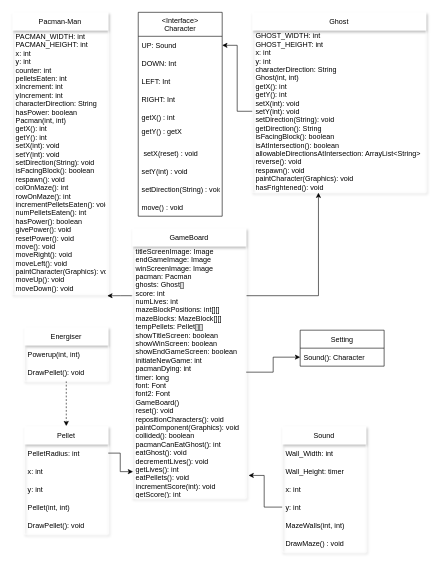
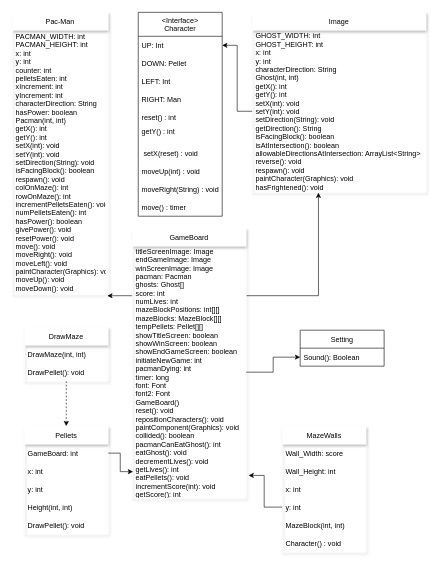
node "Pacman-Man": label "Pacman-Man" -> "Pac-Man"
node "Ghost": label "Ghost" -> "Image"
node "UP: Sound": label "UP: Sound" -> "UP: Int"
node "DOWN: Int": label "DOWN: Int" -> "DOWN: Pellet"
node "RIGHT: Int": label "RIGHT: Int" -> "RIGHT: Man"
node "getX() : int": label "getX() : int" -> "reset() : int"
node "getY() : getX": label "getY() : getX" -> "getY() : int"
node "setY(int) : void": label "setY(int) : void" -> "moveUp(int) : void"
node "setDirection(String) : void": label "setDirection(String) : void" -> "moveRight(String) : void"
node "move() : void": label "move() : void" -> "move() : timer"
node "Energiser": label "Energiser" -> "DrawMaze"
node "Powerup(int, int)": label "Powerup(int, int)" -> "DrawMaze(int, int)"
node "Sound(): Character": label "Sound(): Character" -> "Sound(): Boolean"
node "Pellet": label "Pellet" -> "Pellets"
node "Sound": label "Sound" -> "MazeWalls"
node "PelletRadius: int": label "PelletRadius: int" -> "GameBoard: int"
node "Wall_Width: int": label "Wall_Width: int" -> "Wall_Width: score"
node "Wall_Height: timer": label "Wall_Height: timer" -> "Wall_Height: int"
node "Pellet(int, int)": label "Pellet(int, int)" -> "Height(int, int)"
node "MazeWalls(int, int)": label "MazeWalls(int, int)" -> "MazeBlock(int, int)"
node "DrawMaze() : void": label "DrawMaze() : void" -> "Character() : void"
